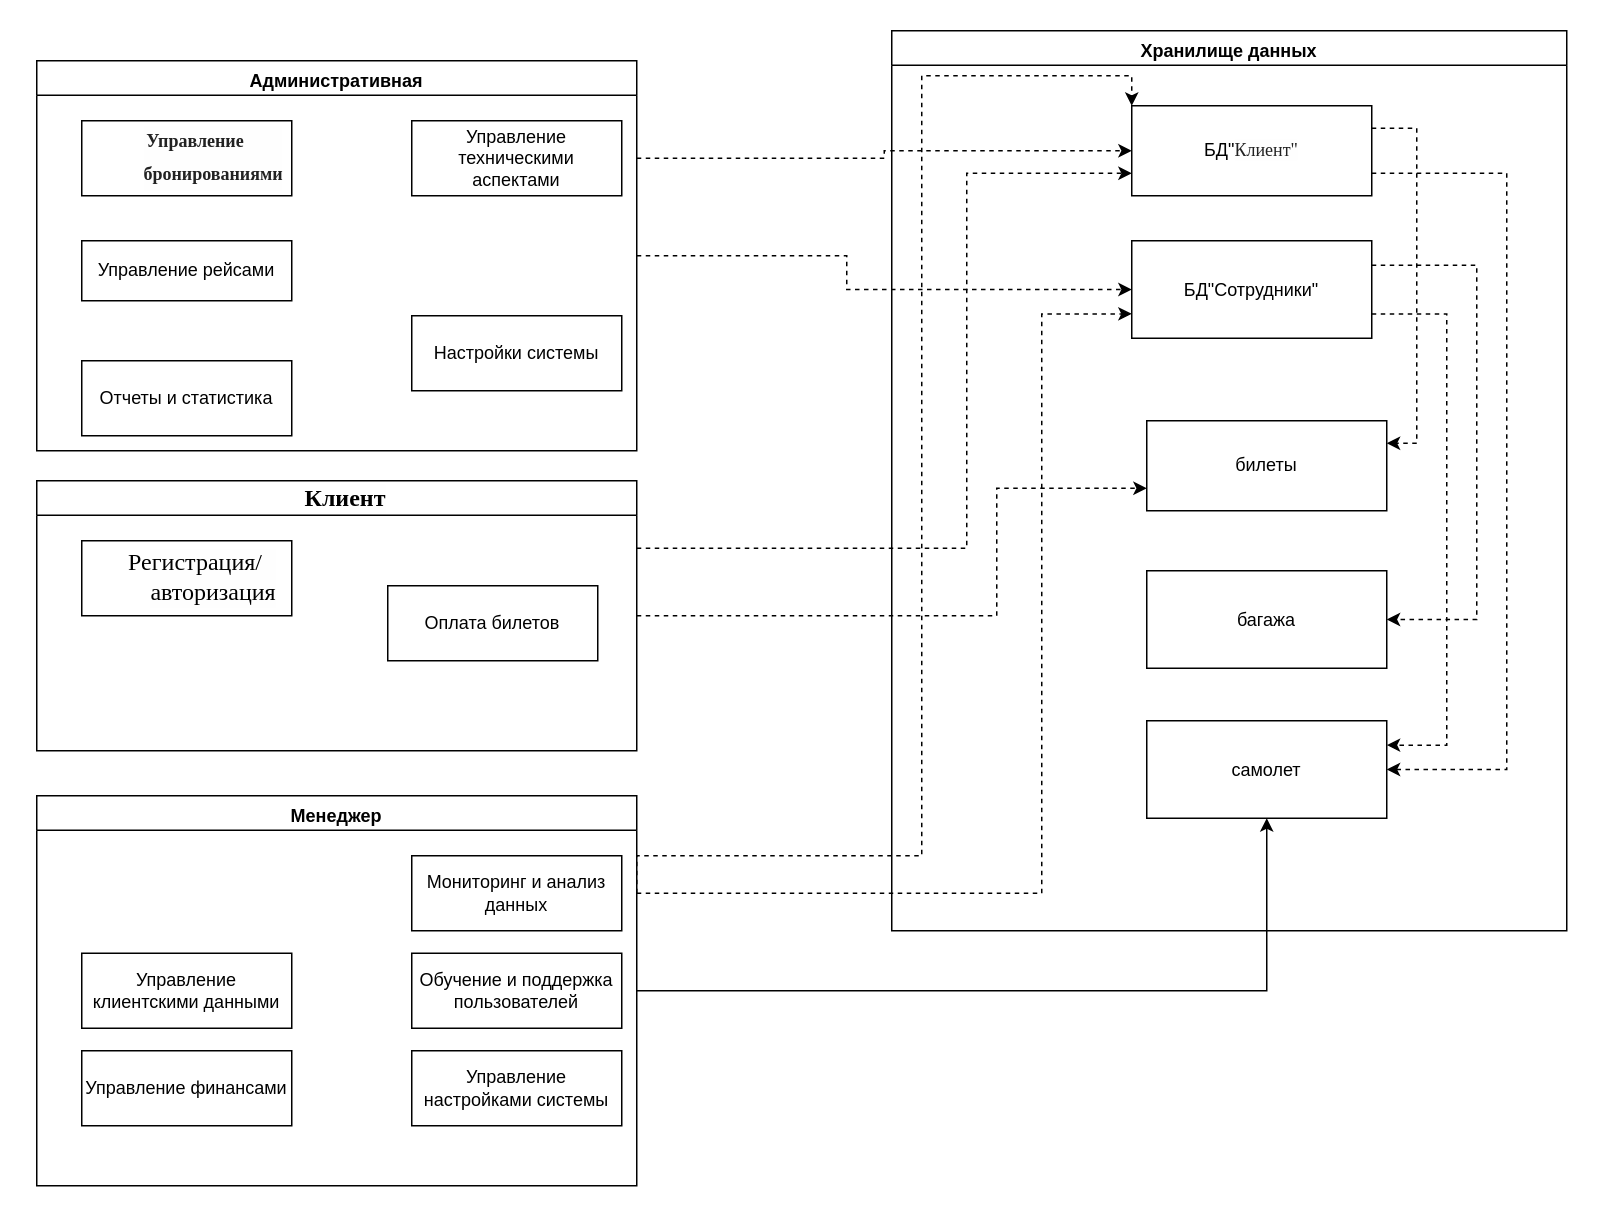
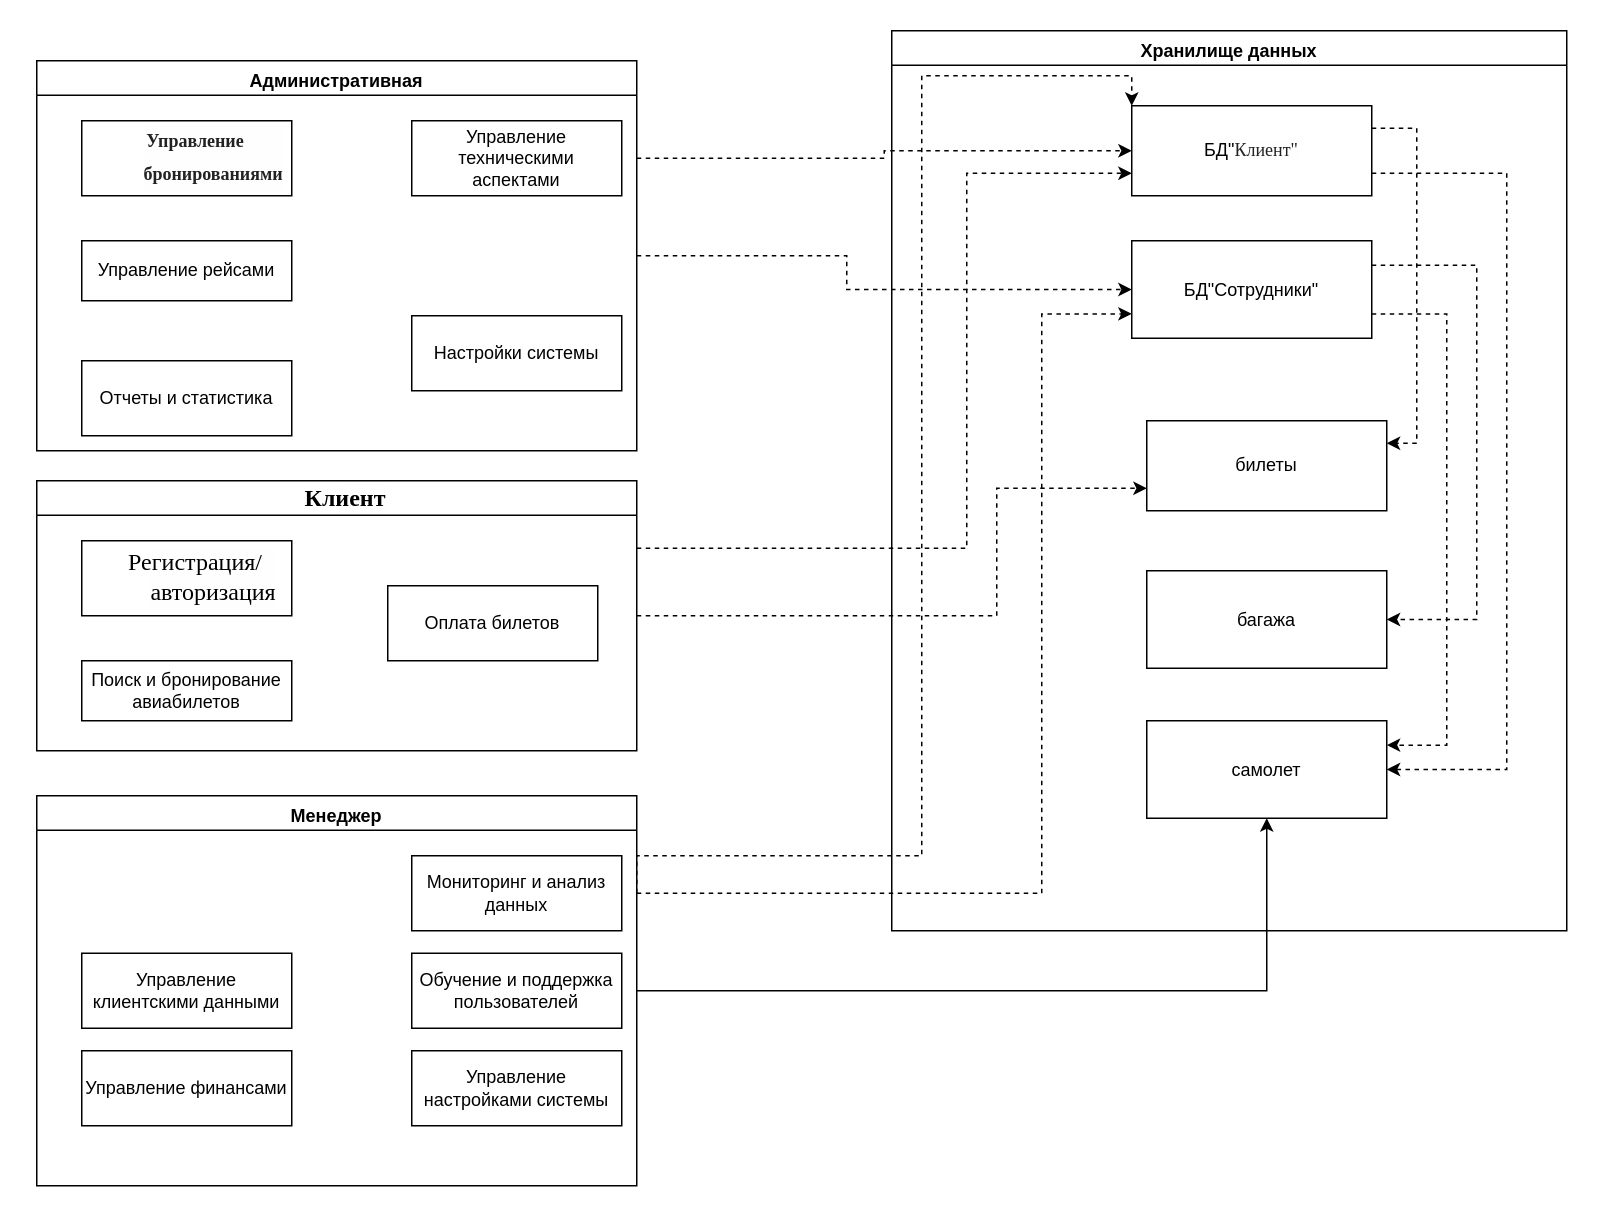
node "Поиск и бронирование авиабилетов": added
